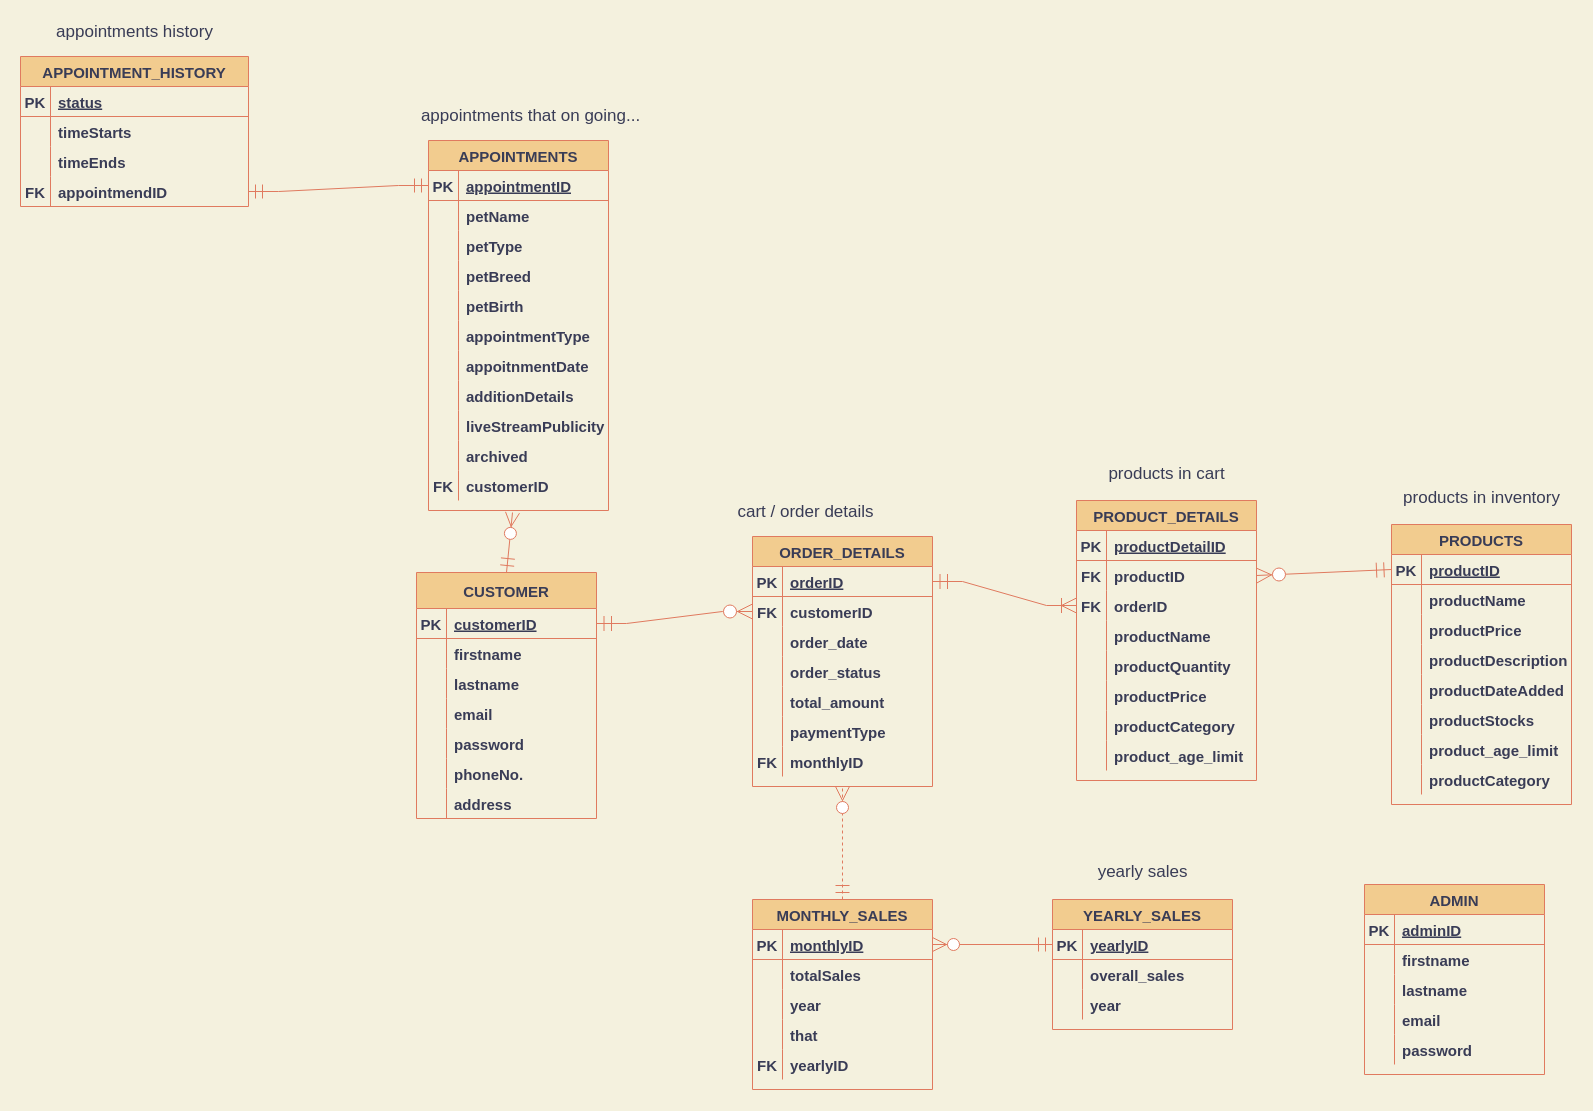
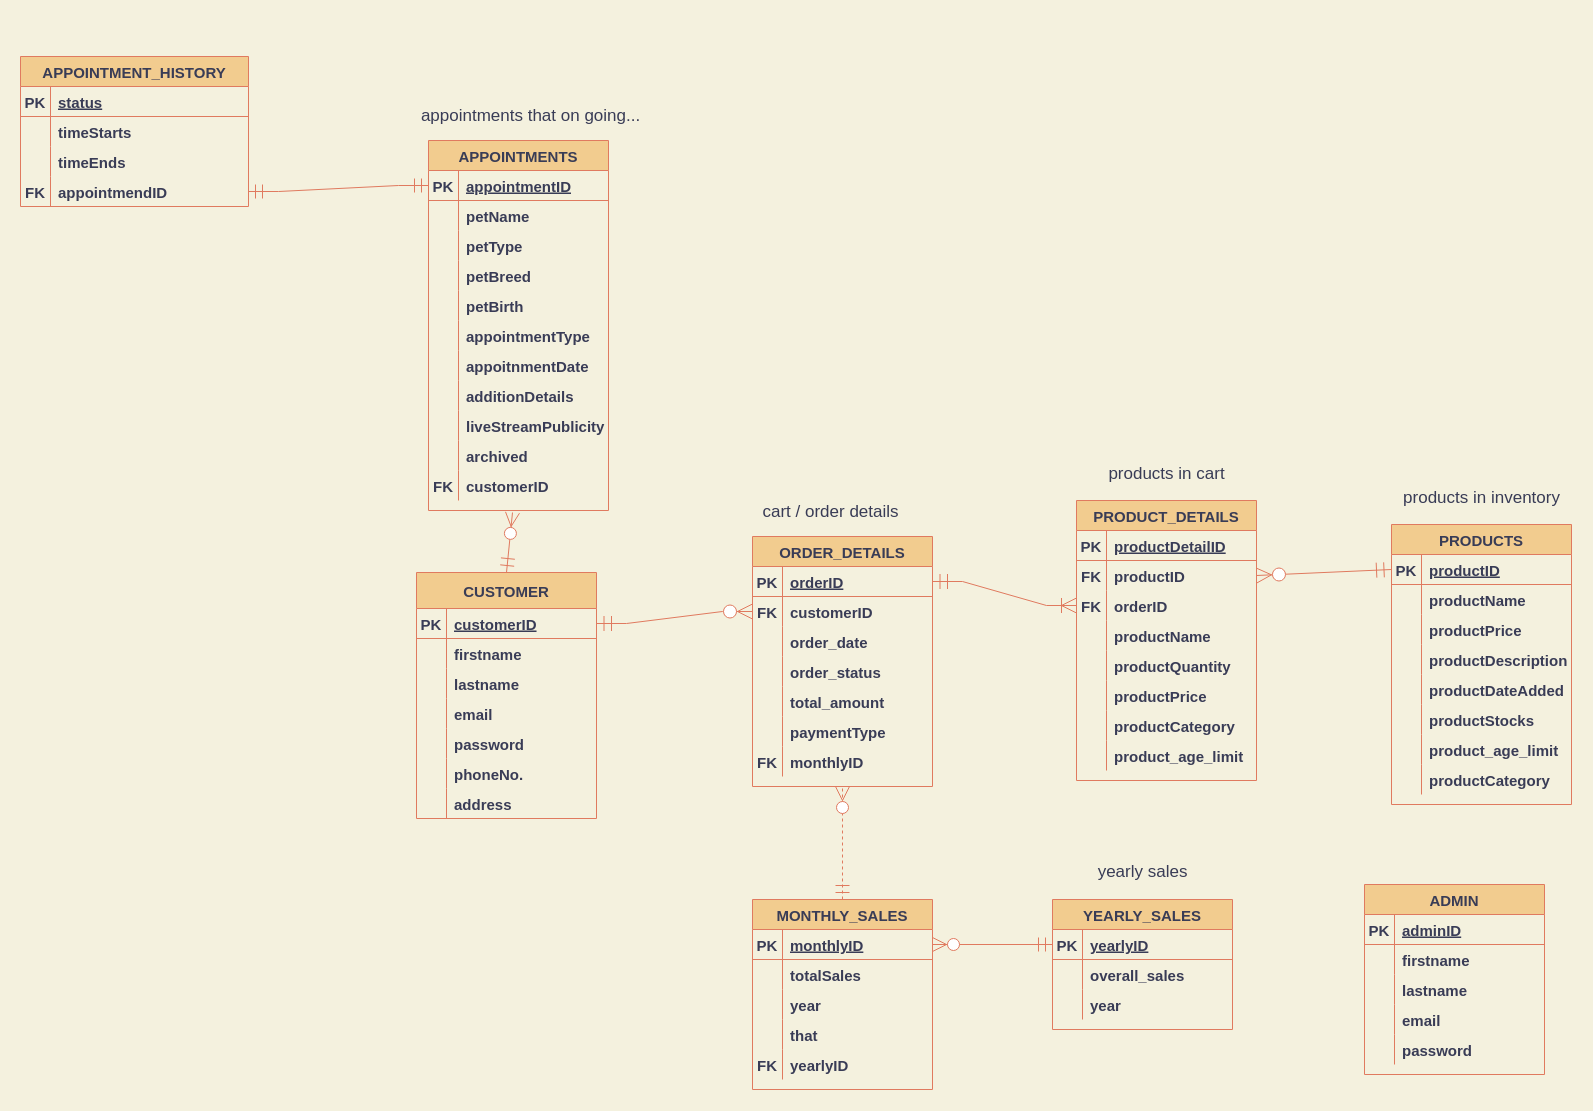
node "appointments history": removed
node "cart / order details": moved (806, 513) -> (831, 513)
